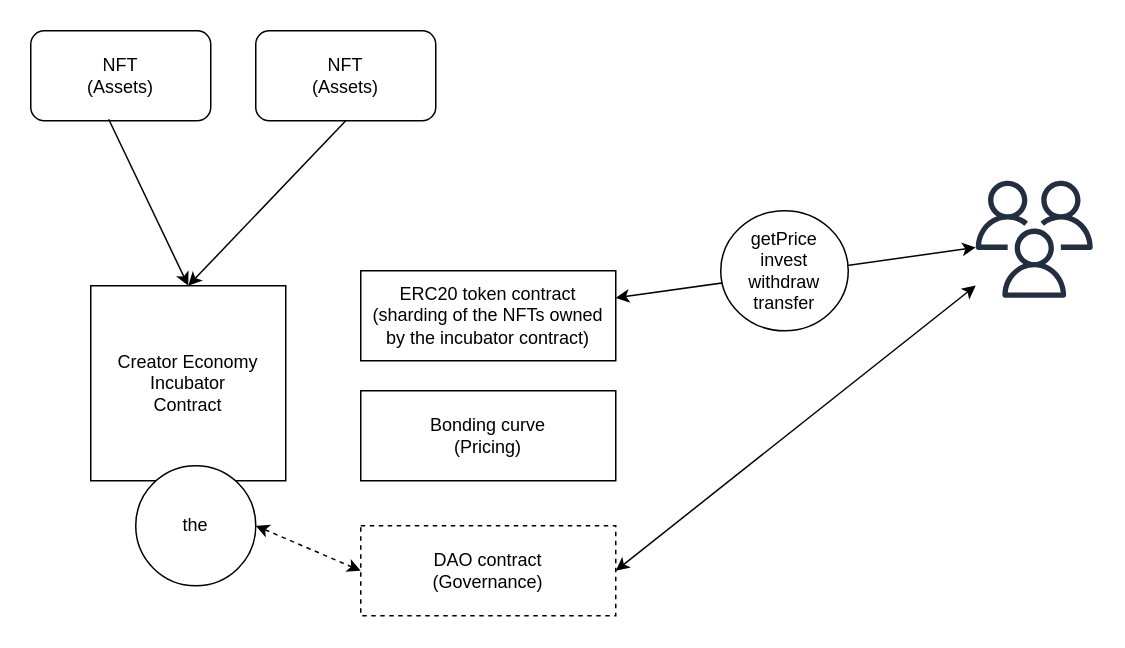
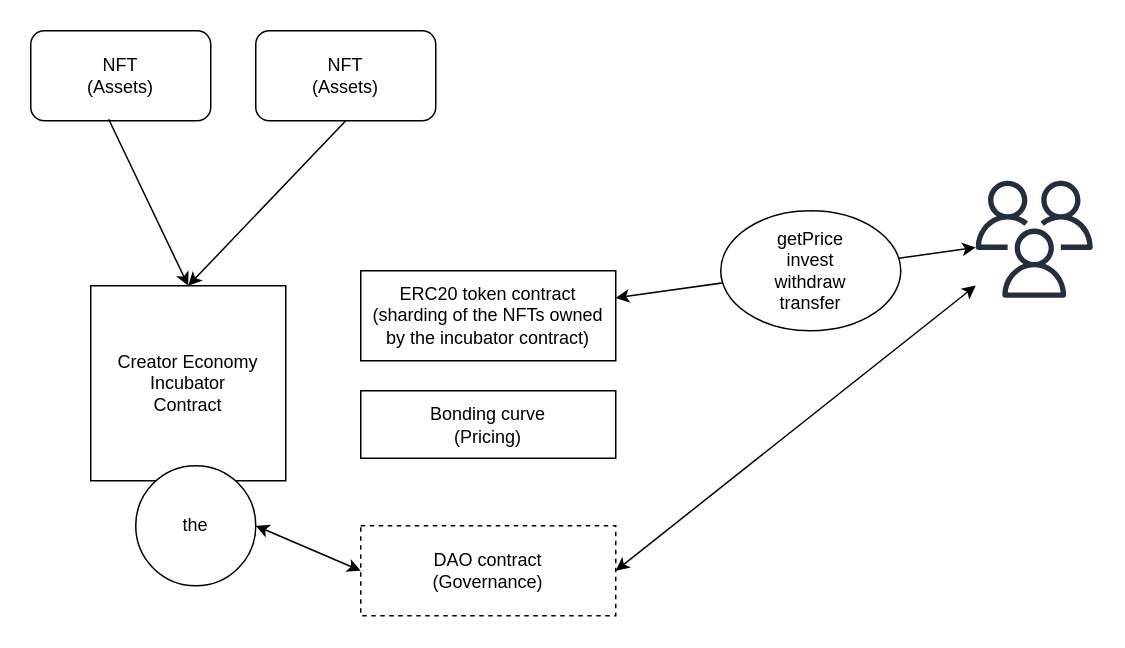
node "getPrice invest withdraw transfer": size 128x120 -> 180x120
node "Bonding curve (Pricing)": size 255x90 -> 255x68
edge "the" -- "DAO contract (Governance)": style dashed -> solid
